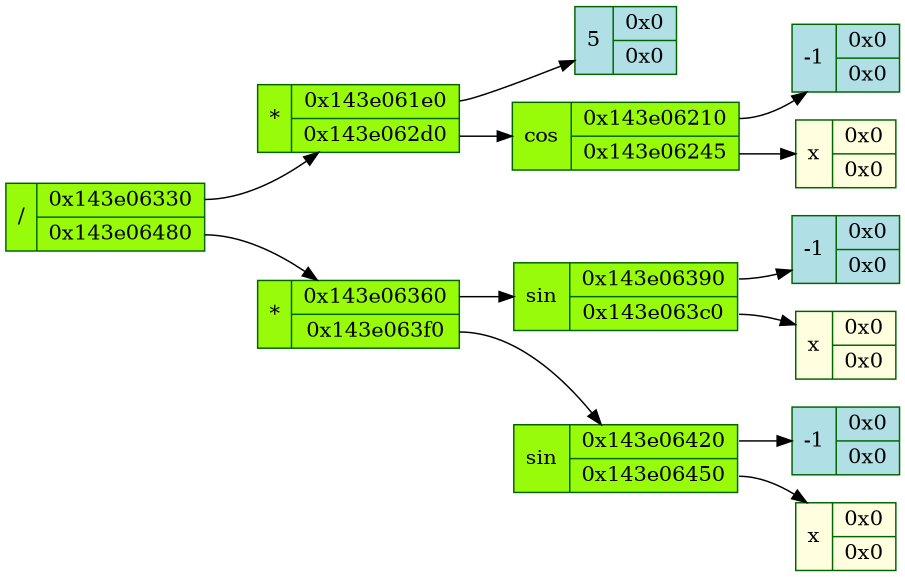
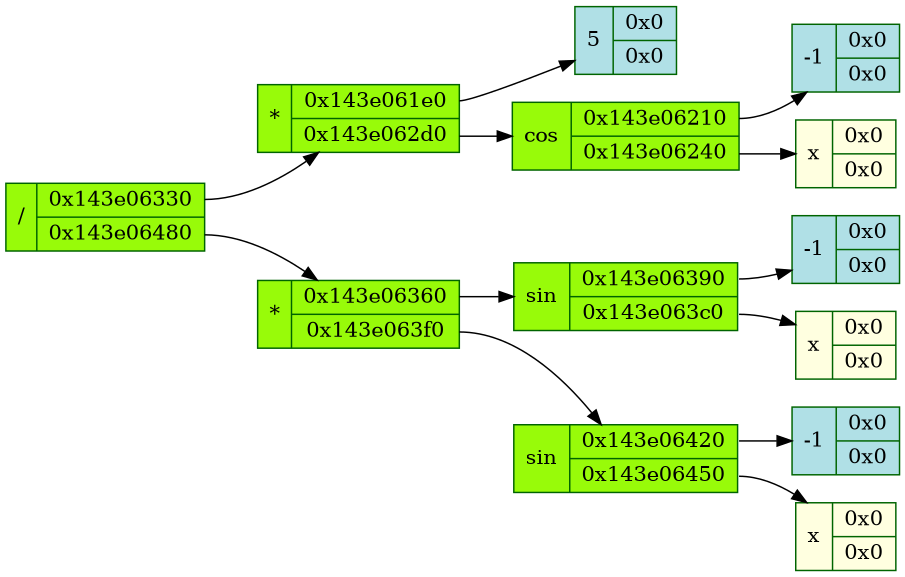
node "cos": text "0x143e06245" -> "0x143e06240"
